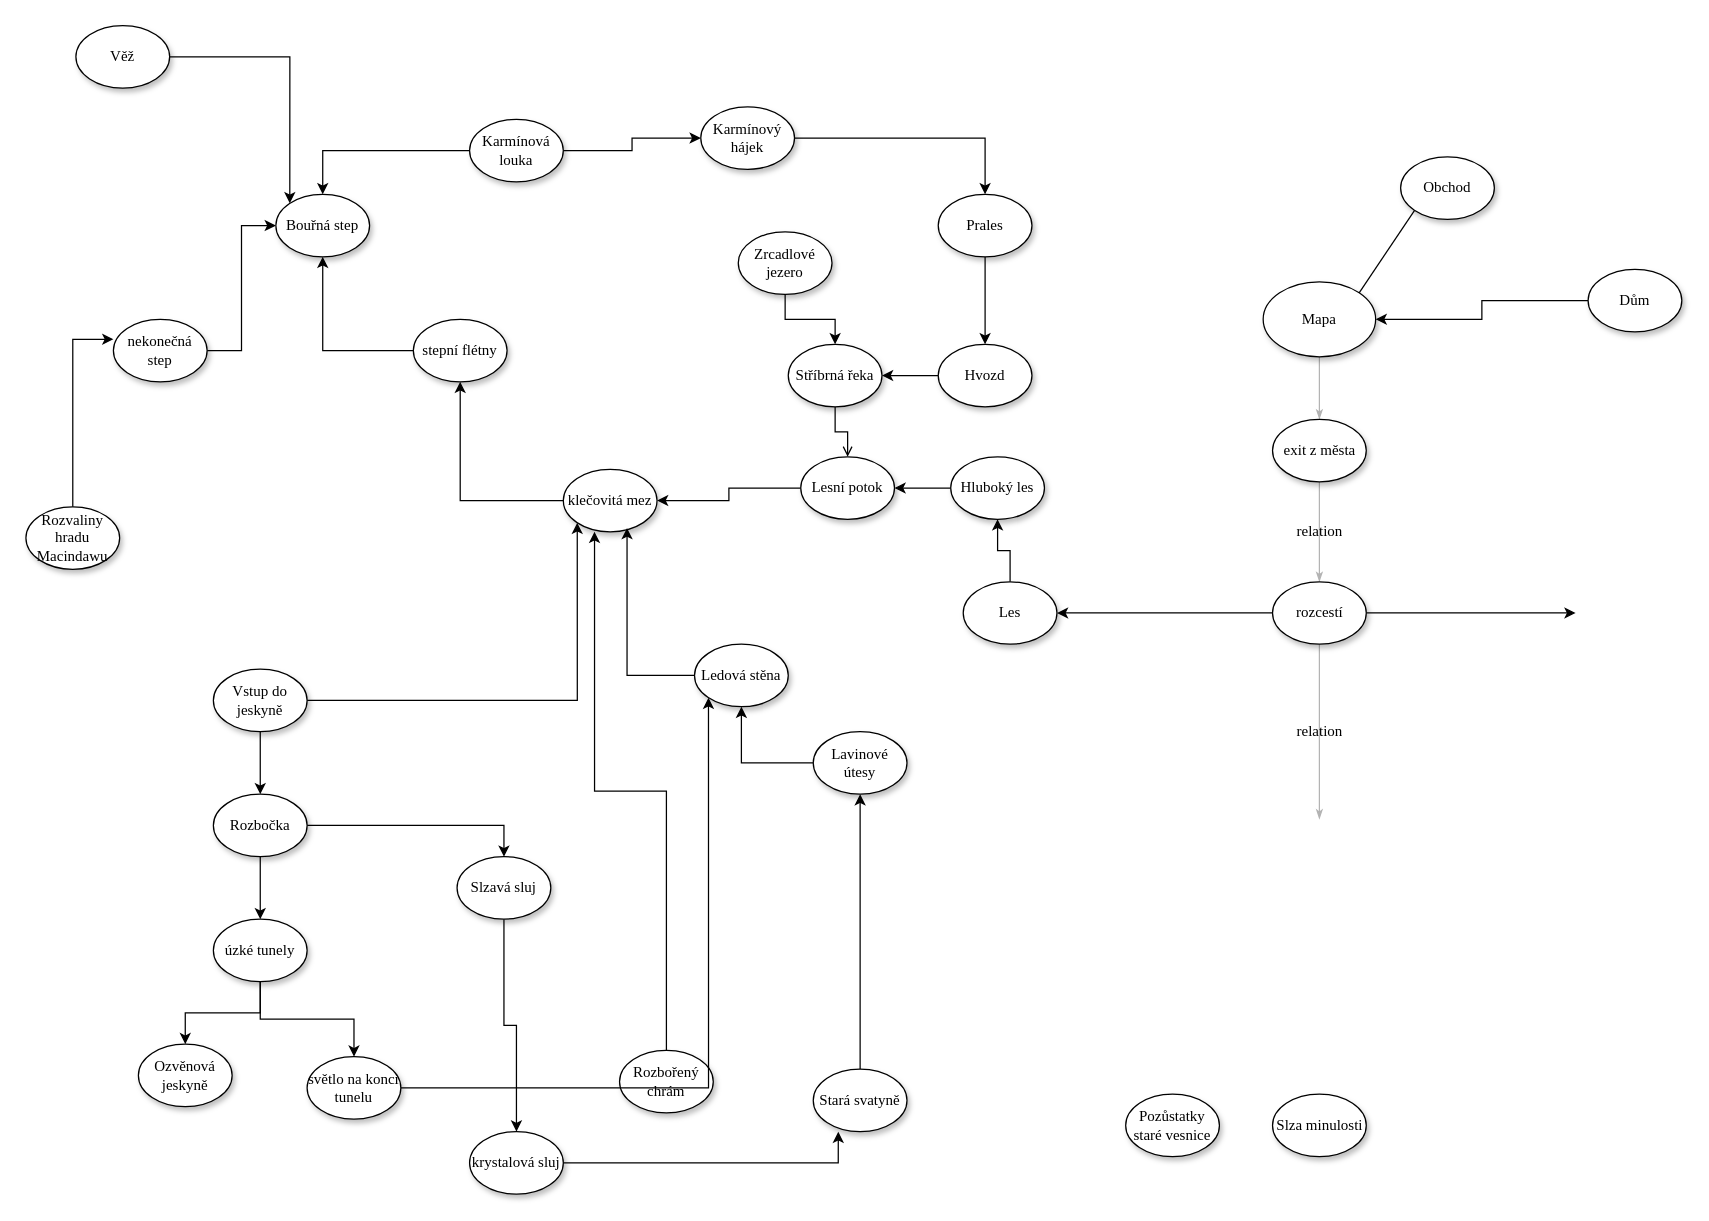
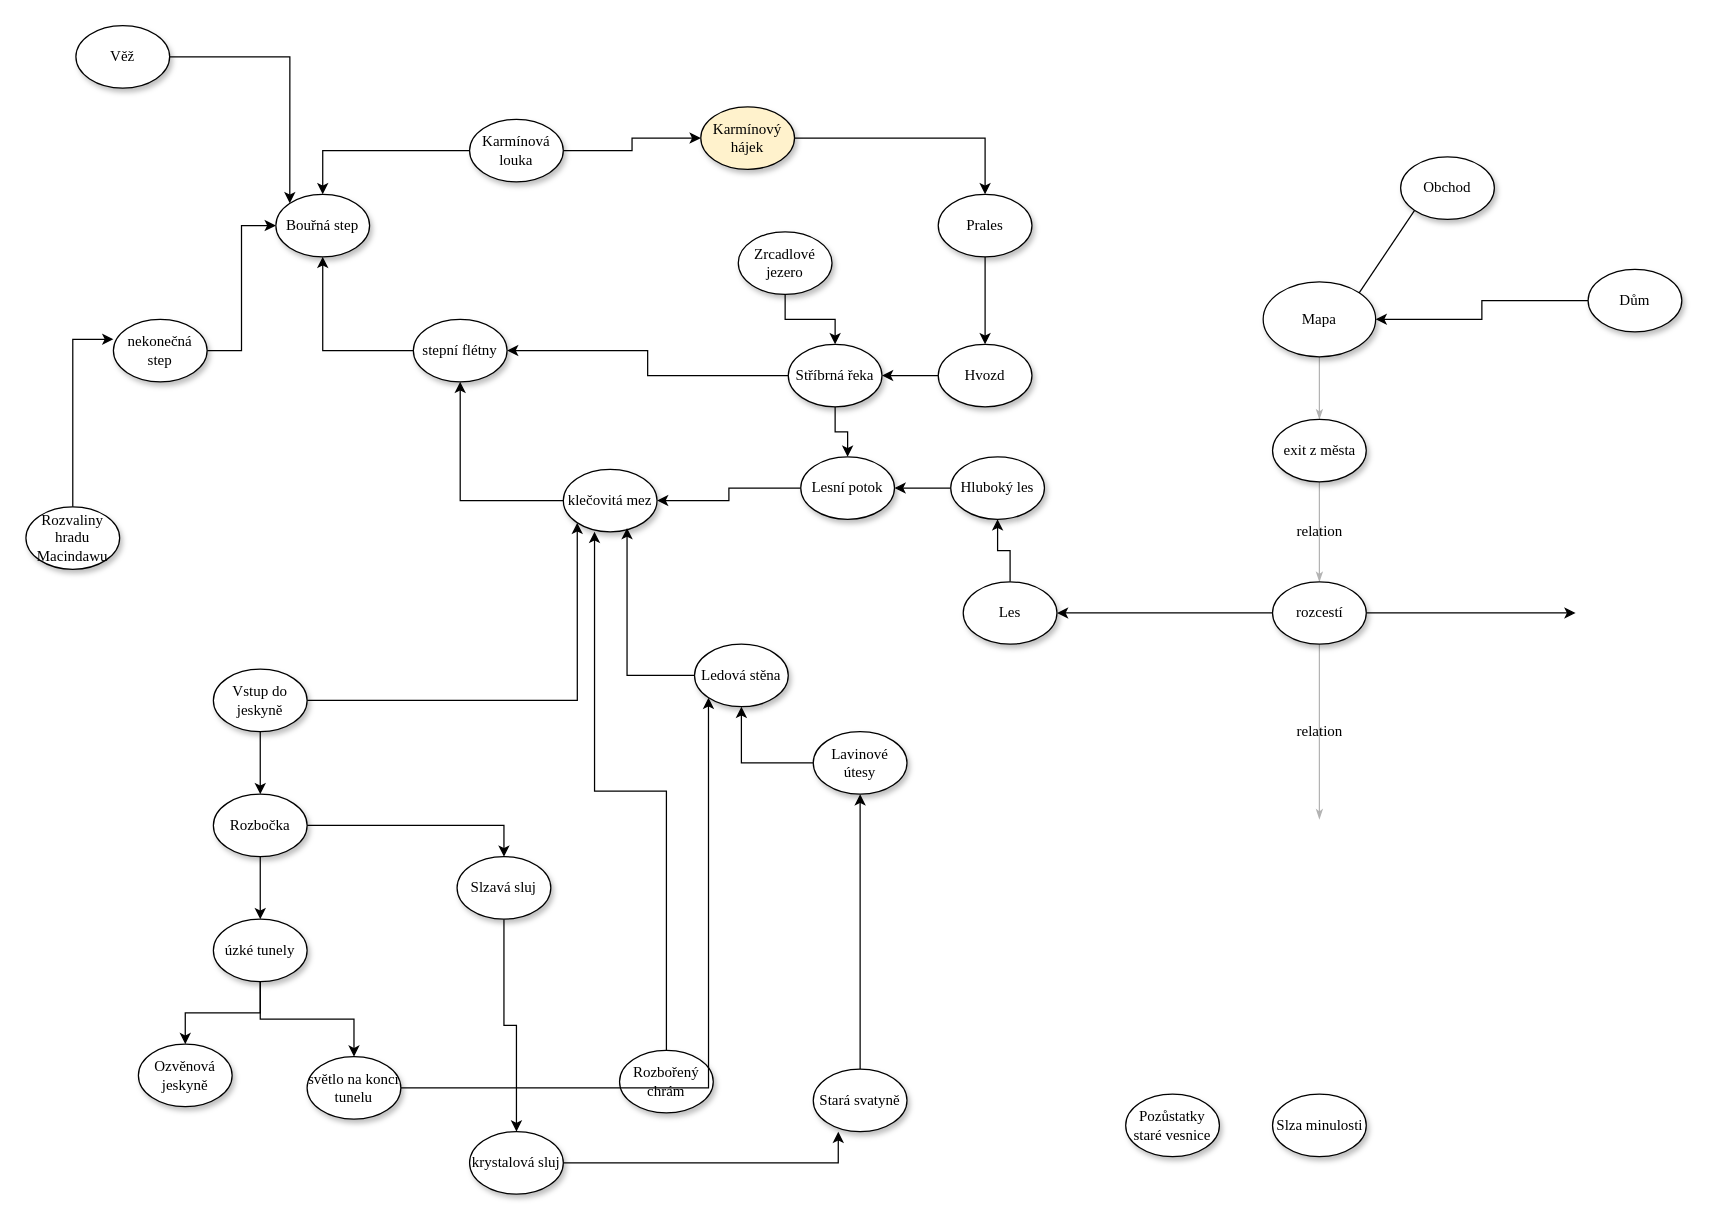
node "Karmínový hájek": fillcolor #ffffff -> #fff2cc
edge "Stříbrná řeka" -> "stepní flétny": added
edge "Stříbrná řeka" -> "Lesní potok": arrowhead open -> classic
